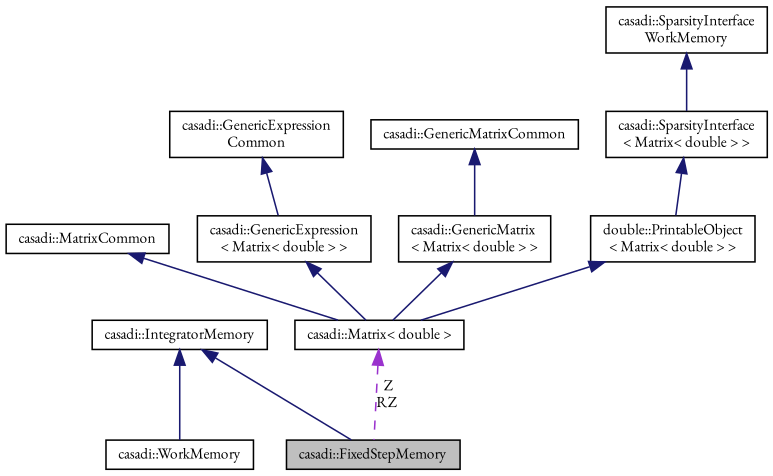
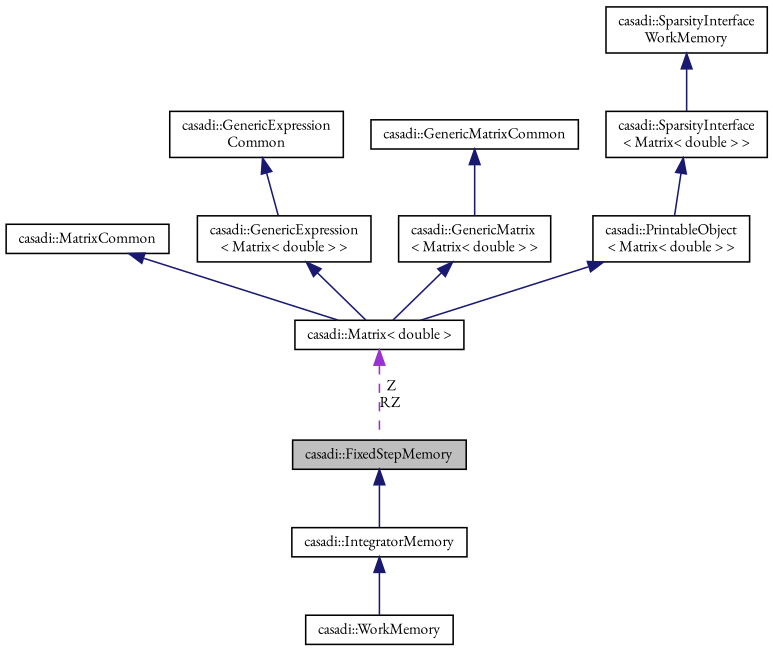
node "double::PrintableObject < Matrix< double > >": label "double::PrintableObject < Matrix< double > >" -> "casadi::PrintableObject < Matrix< double > >"
edge "casadi::FixedStepMemory" -> "casadi::IntegratorMemory": reversed
